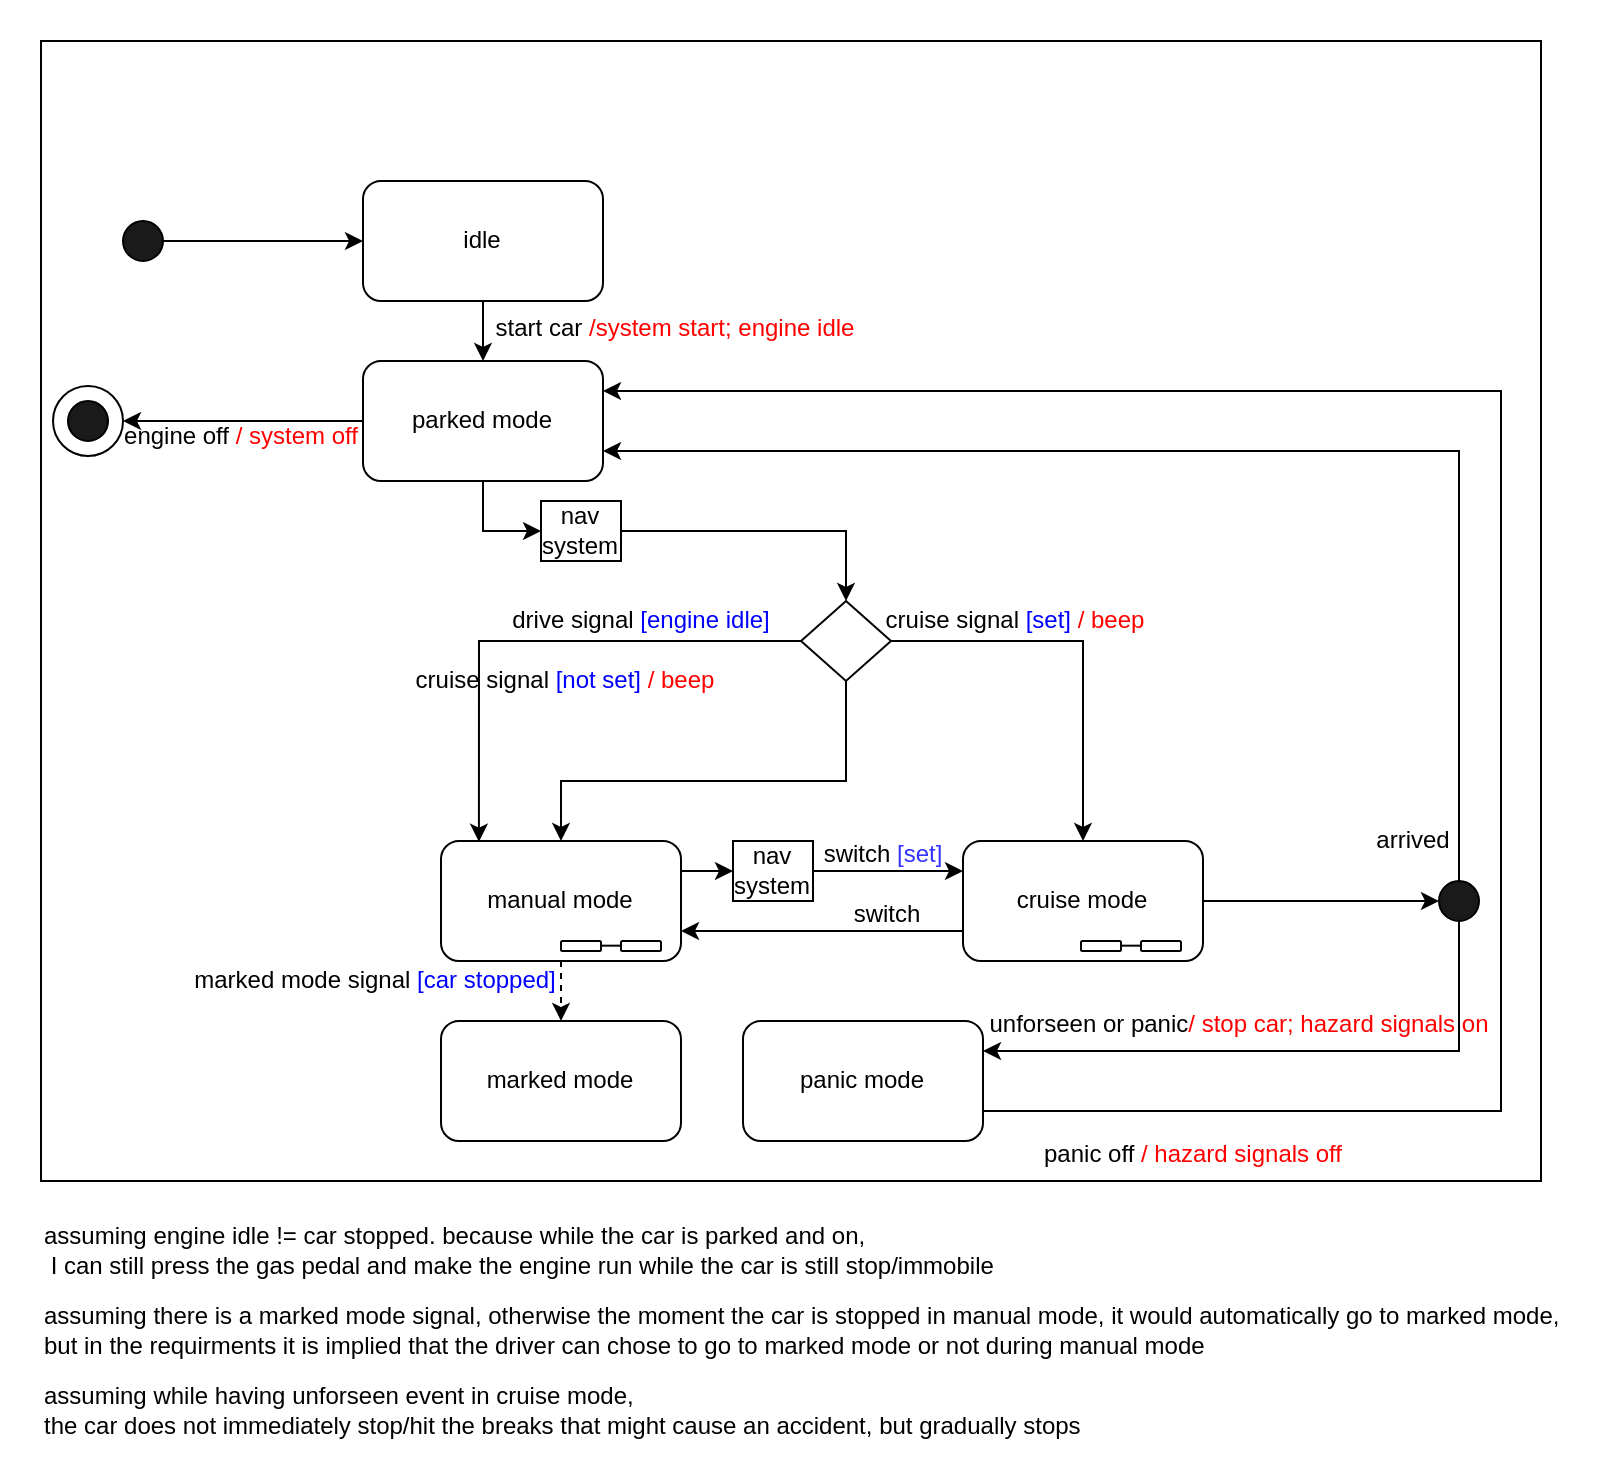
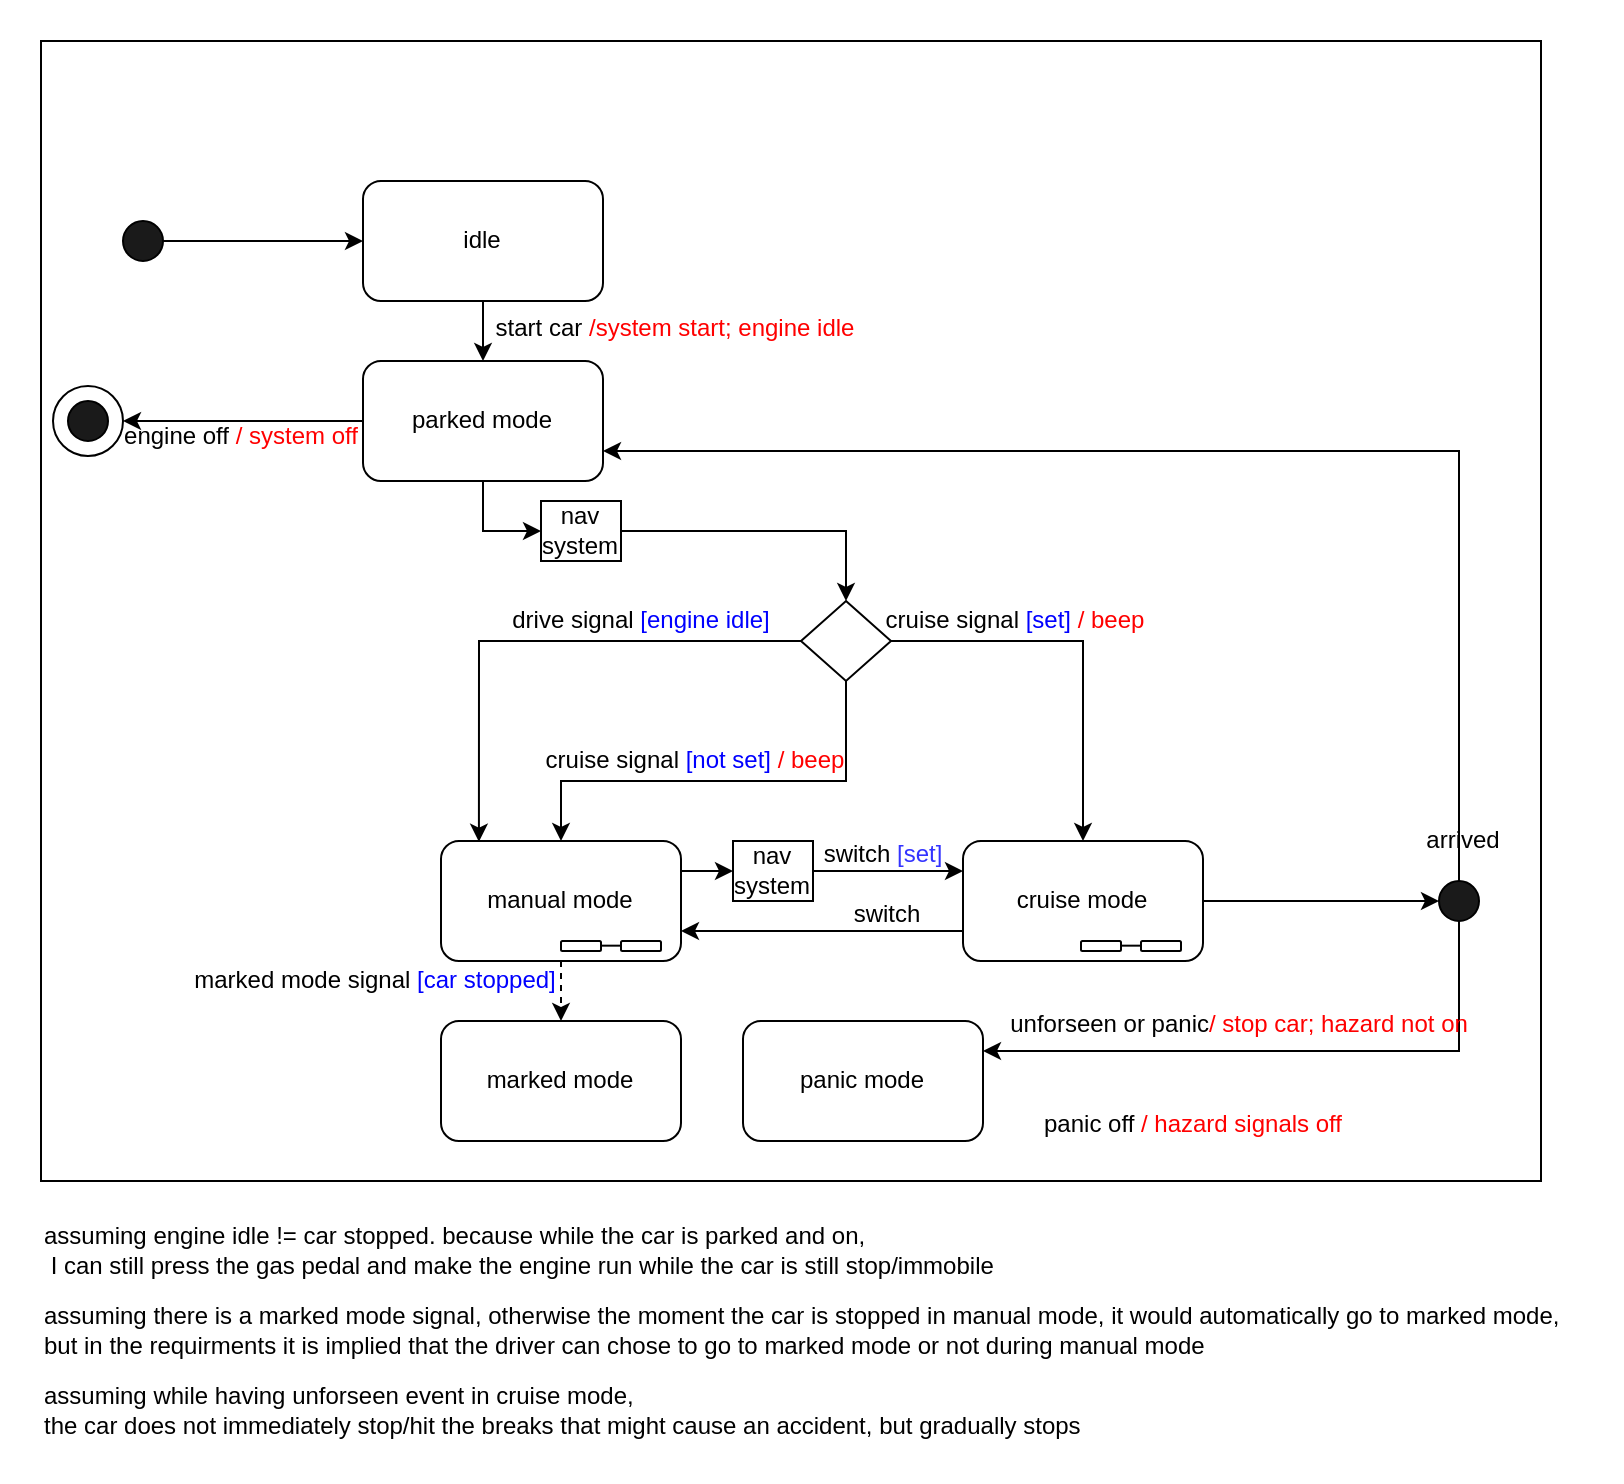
edge "panic mode" -> "parked mode": removed
node "cruise signal [not set] / beep": moved (565, 681) -> (695, 761)
node "arrived": moved (1413, 841) -> (1463, 841)
node "unforseen or panic/ stop car; hazard signals on": label "unforseen or panic/ stop car; hazard signals on" -> "unforseen or panic/ stop car; hazard not on"
node "panic off / hazard signals off": moved (1193, 1155) -> (1193, 1125)
